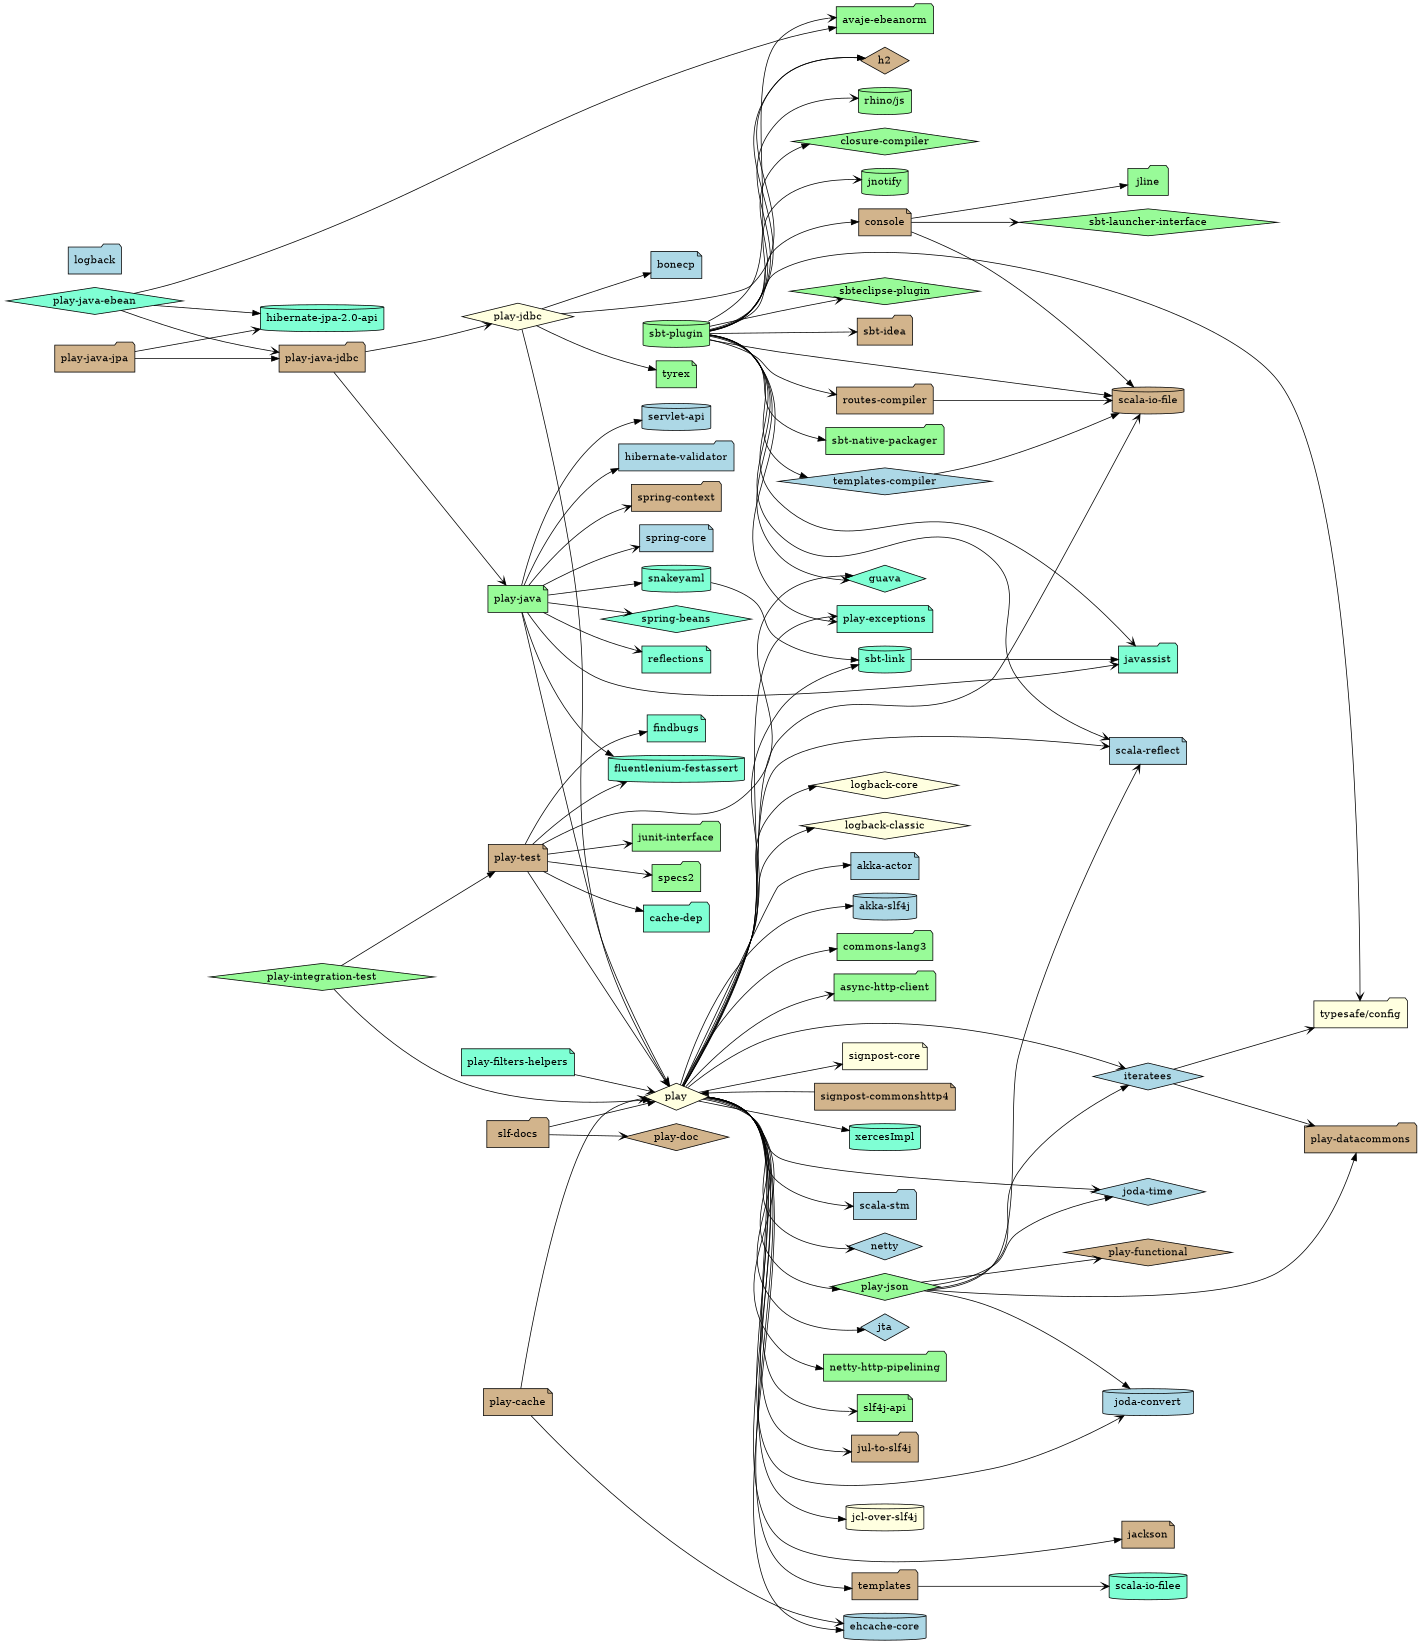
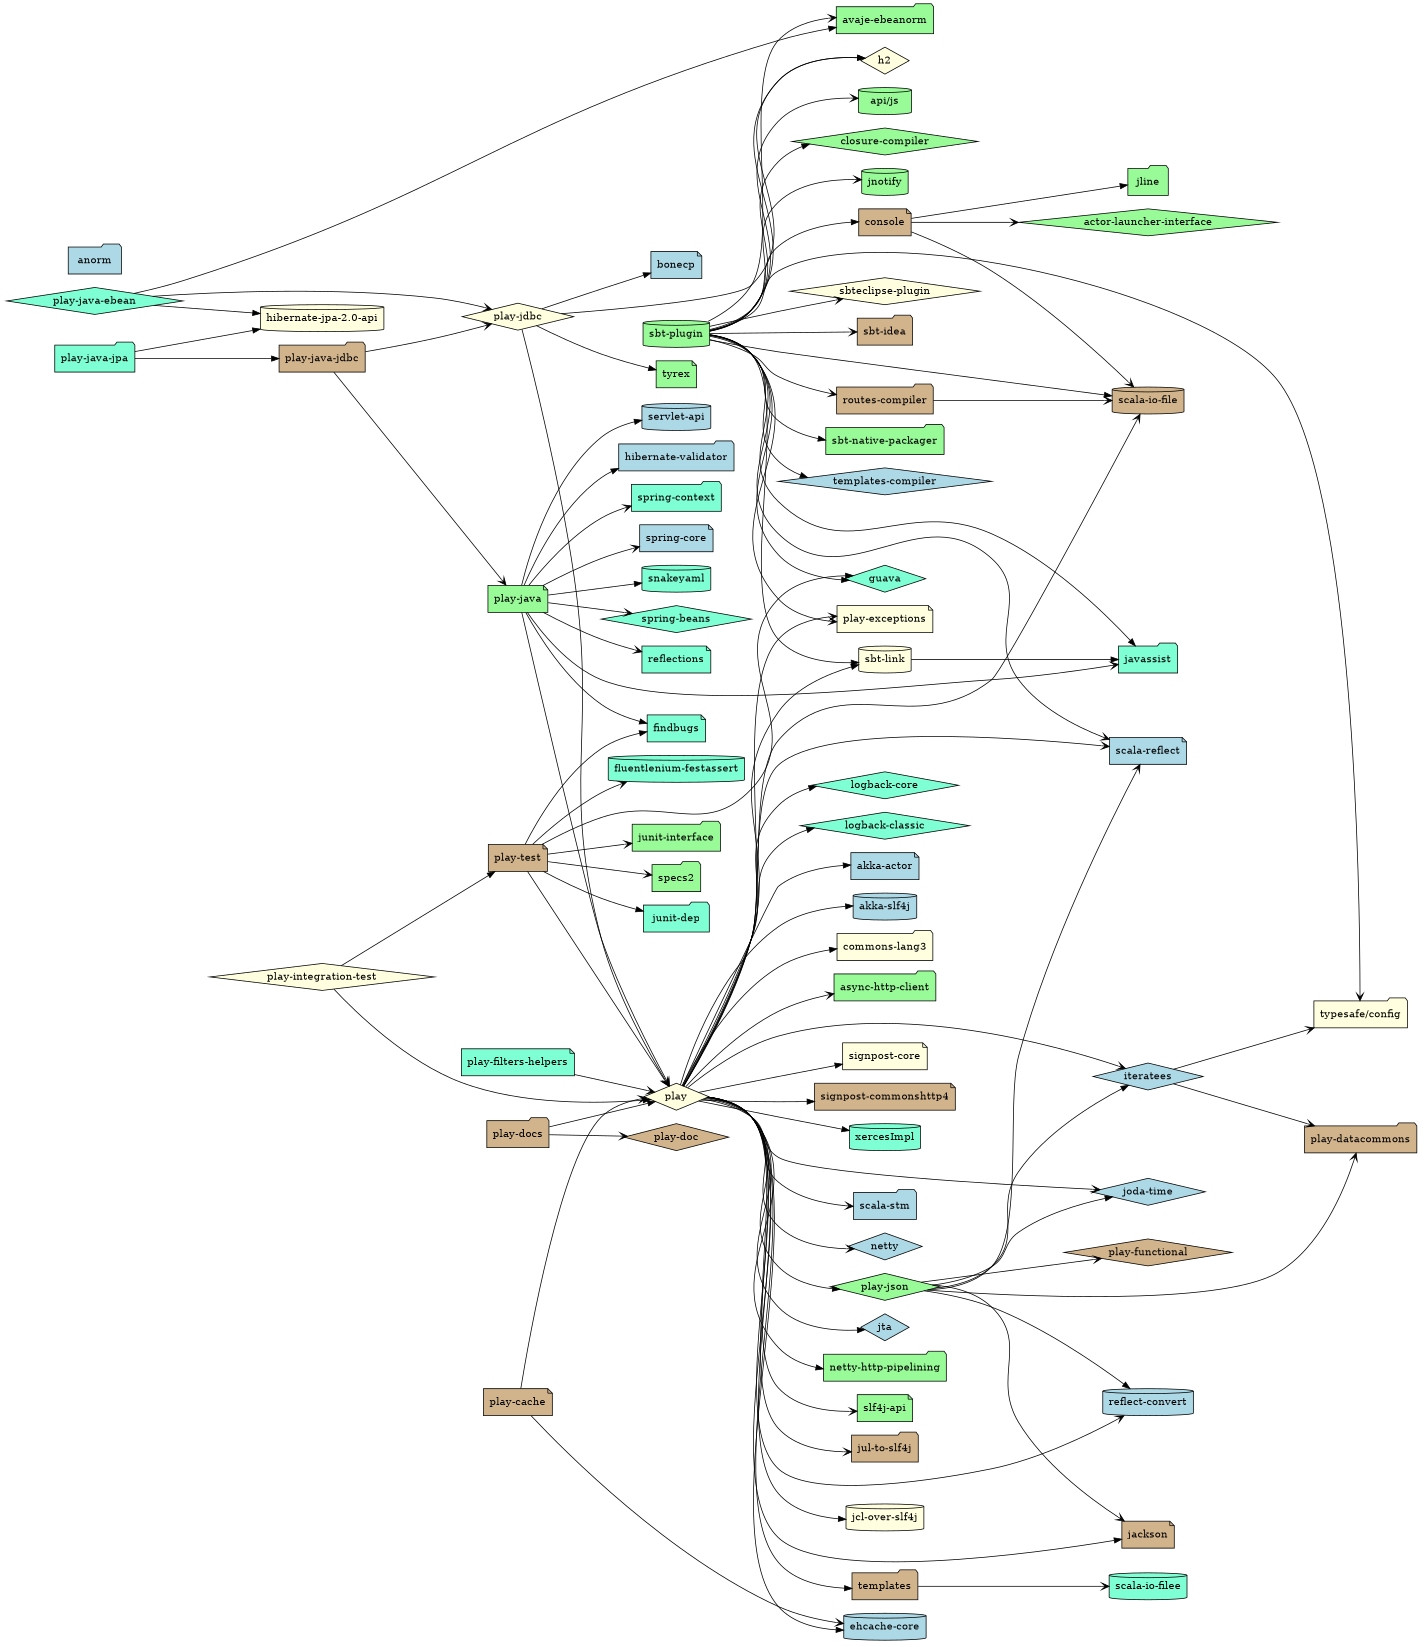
node "h2": fillcolor tan -> lightyellow
node "rhino/js": label "rhino/js" -> "api/js"
node "sbt-launcher-interface": label "sbt-launcher-interface" -> "actor-launcher-interface"
node "logback": label "logback" -> "anorm"
node "sbteclipse-plugin": fillcolor palegreen -> lightyellow
edge "console" -> "scala-io-file": arrowhead normal -> vee
node "hibernate-jpa-2.0-api": fillcolor aquamarine -> lightyellow
edge "play-java-ebean" -> "play-java-jdbc": now "play-java-ebean" -> "play-jdbc"
edge "play-java-jpa" -> "hibernate-jpa-2.0-api": arrowhead vee -> normal
node "play-java-jpa": fillcolor tan -> aquamarine
edge "templates-compiler" -> "scala-io-file": removed
node "spring-context": fillcolor tan -> aquamarine
edge "sbt-plugin" -> "guava": arrowhead vee -> normal
edge "sbt-plugin" -> "javassist": arrowhead vee -> normal
node "play-exceptions": fillcolor aquamarine -> lightyellow
edge "snakeyaml" -> "sbt-link": now "sbt-plugin" -> "sbt-link"
node "sbt-link": fillcolor aquamarine -> lightyellow
edge "play-java" -> "fluentlenium-festassert": now "play-java" -> "findbugs"
node "logback-core": fillcolor lightyellow -> aquamarine
node "logback-classic": fillcolor lightyellow -> aquamarine
edge "play-java" -> "play": arrowhead normal -> vee
node "cache-dep": label "cache-dep" -> "junit-dep"
node "commons-lang3": fillcolor palegreen -> lightyellow
node "play-integration-test": fillcolor palegreen -> lightyellow
edge "play" -> "signpost-core": arrowhead vee -> normal
edge "signpost-commonshttp4" -> "play": reversed
node "slf-docs": label "slf-docs" -> "play-docs"
edge "play-json" -> "play-datacommons": arrowhead normal -> vee
edge "play-json" -> "jackson": added
node "joda-convert": label "joda-convert" -> "reflect-convert"
